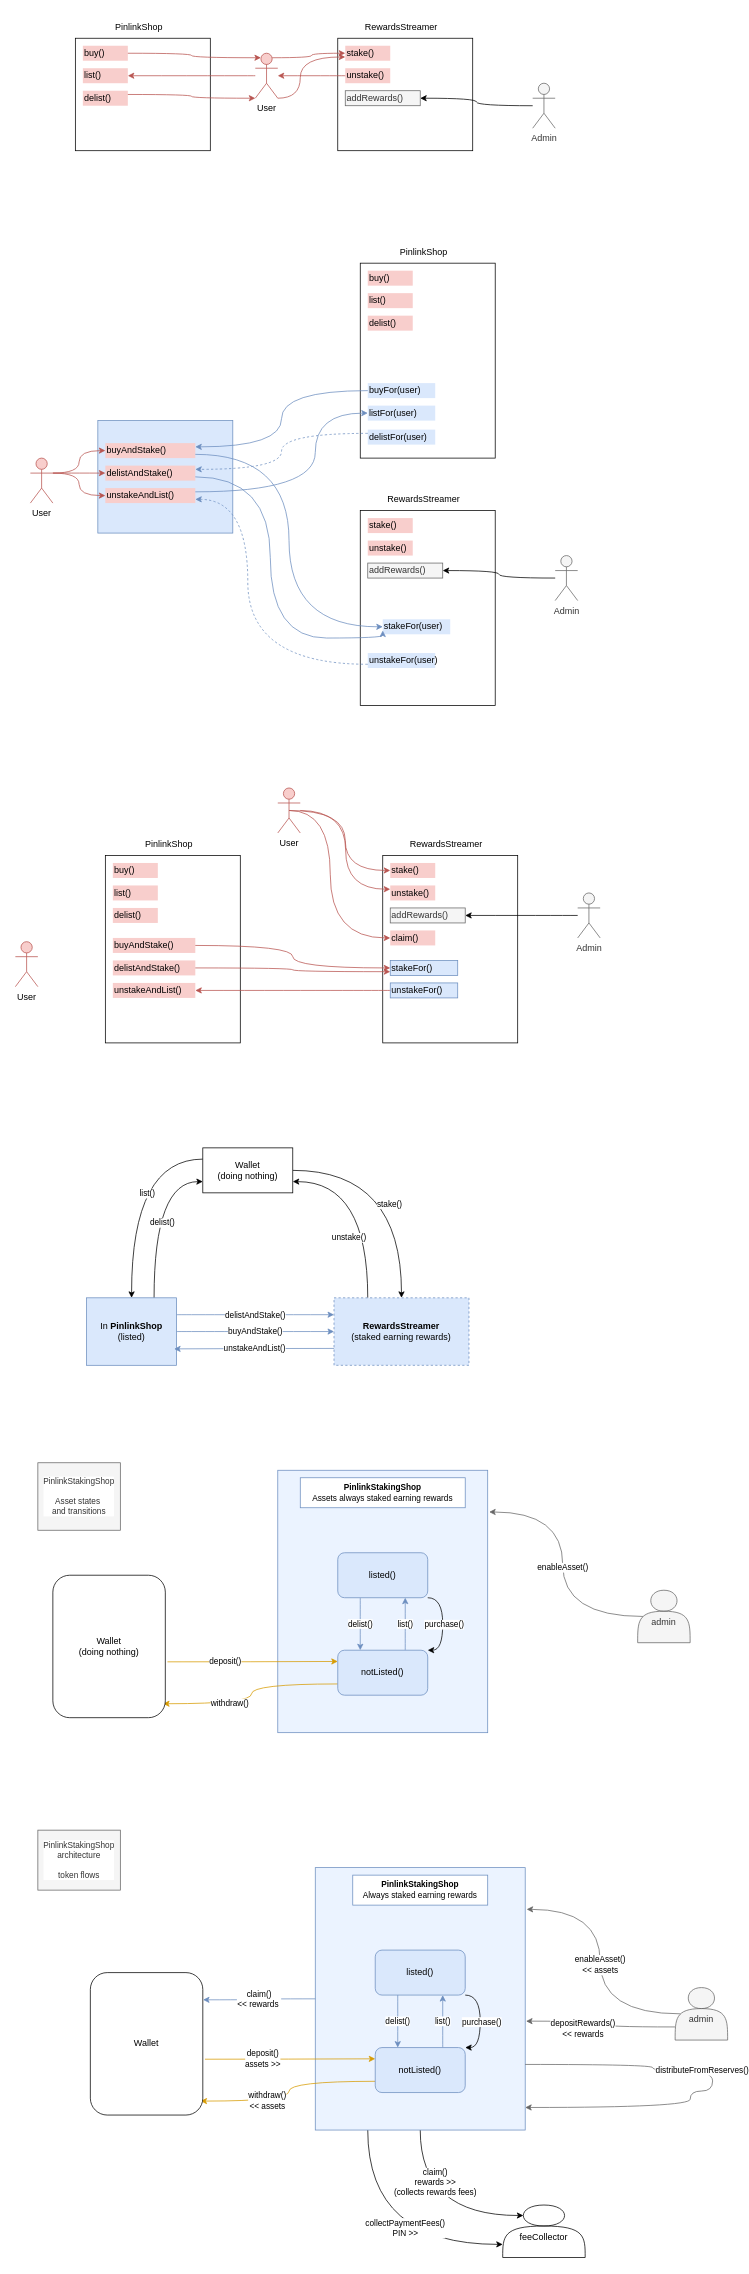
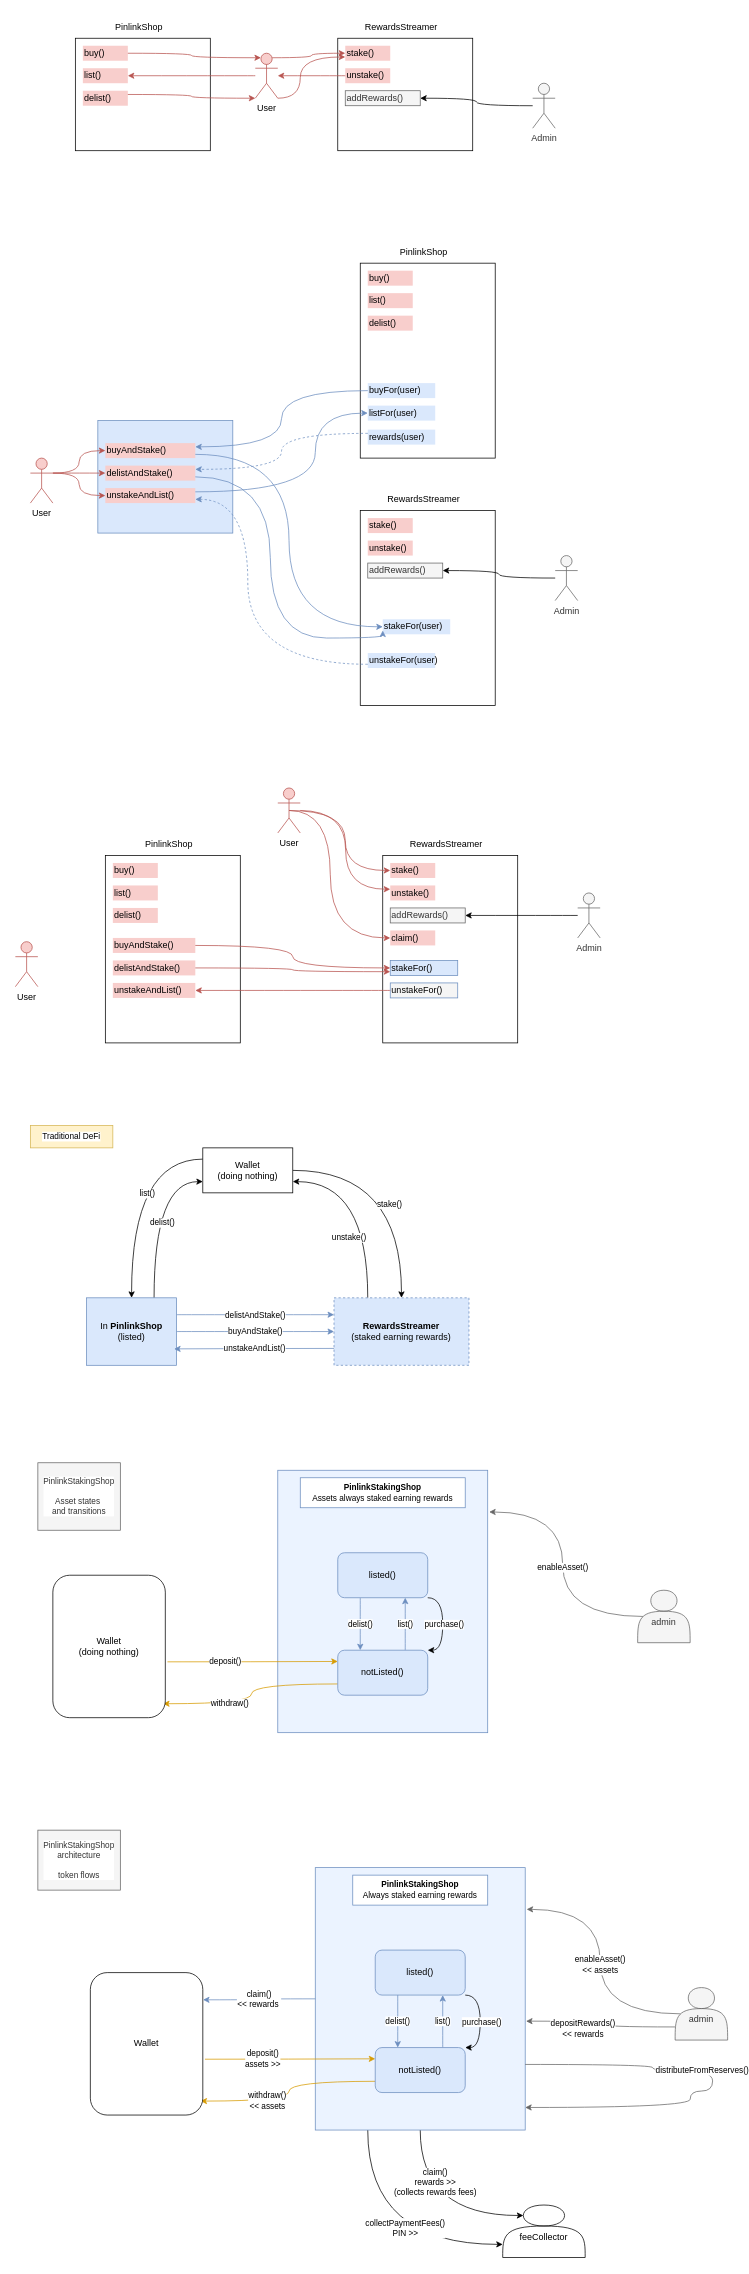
node "delistFor(user)": label "delistFor(user)" -> "rewards(user)"
node "unstakeFor()": fillcolor #dae8fc -> #f5f5f5
node "Traditional DeFi": added
